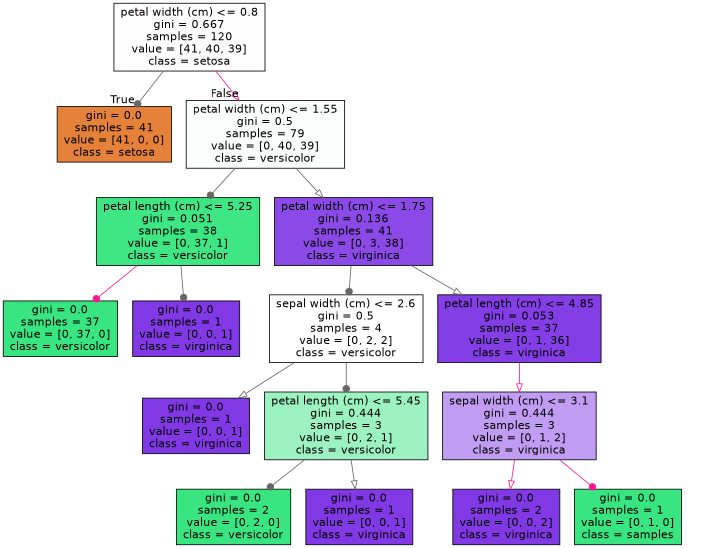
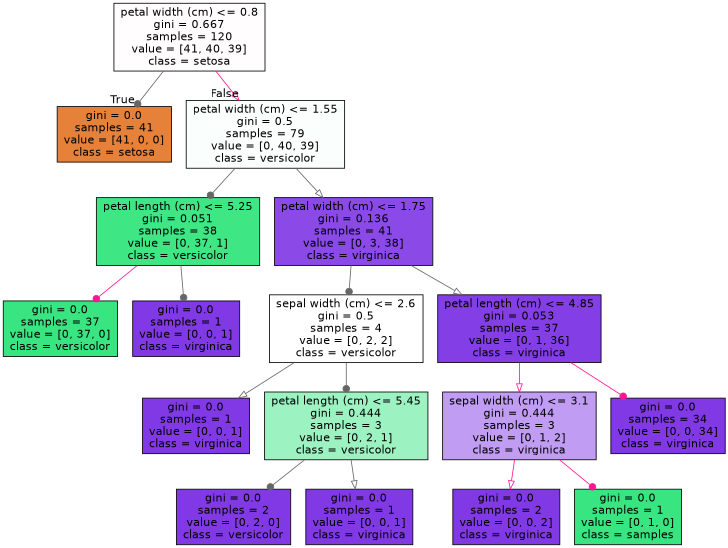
node "gini = 0.0 samples = 34 value = [0, 0, 34] class = virginica": added
node "gini = 0.0 samples = 2 value = [0, 2, 0] class = versicolor": fillcolor #39e581 -> #8139e5
